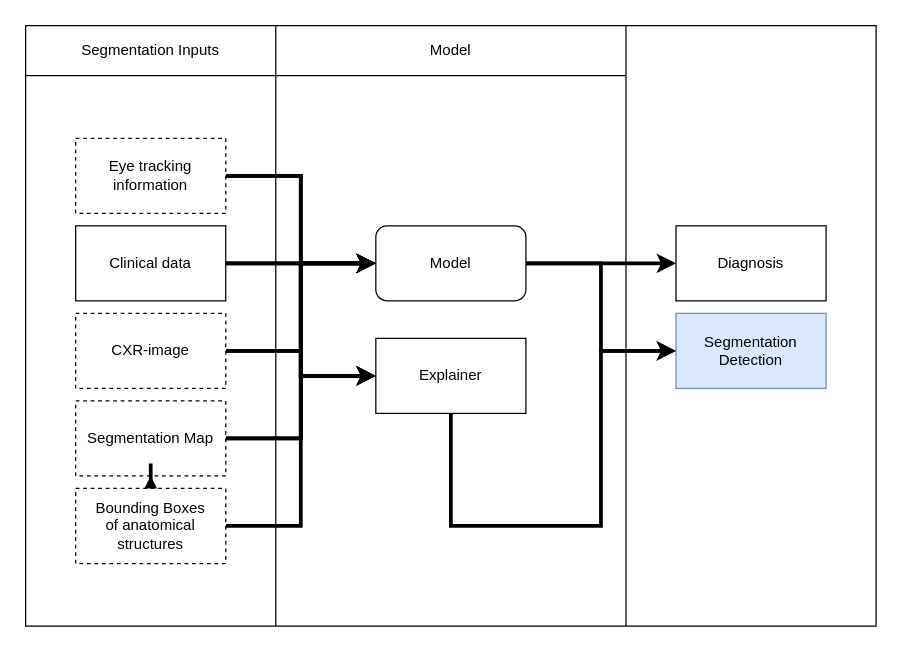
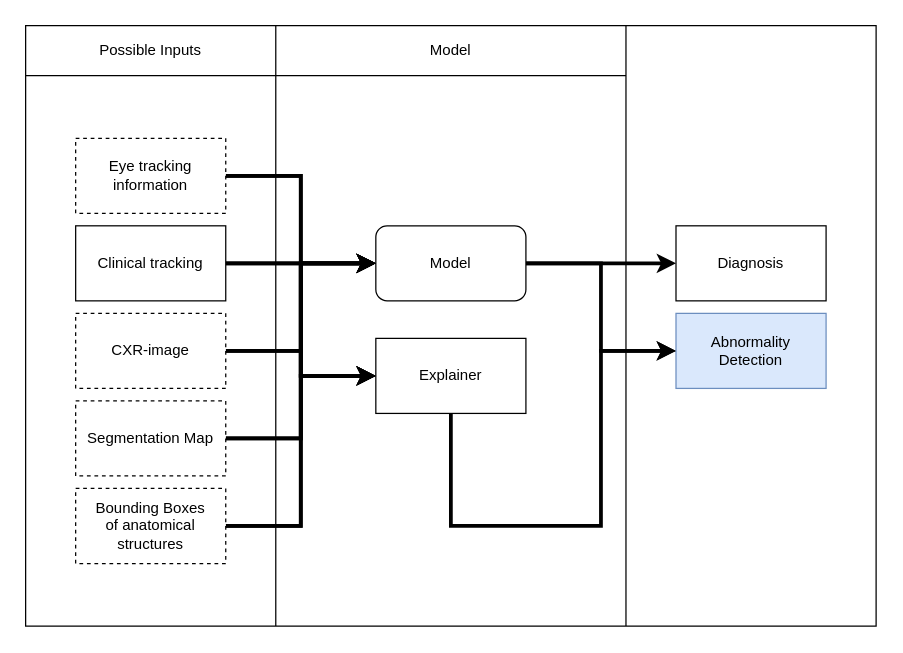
node "Segmentation Inputs": label "Segmentation Inputs" -> "Possible Inputs"
node "Clinical data": label "Clinical data" -> "Clinical tracking"
node "Segmentation Detection": label "Segmentation Detection" -> "Abnormality Detection"
edge "Bounding Boxes of anatomical structures" -> "Segmentation Map": now "Bounding Boxes of anatomical structures" -> "Explainer"
